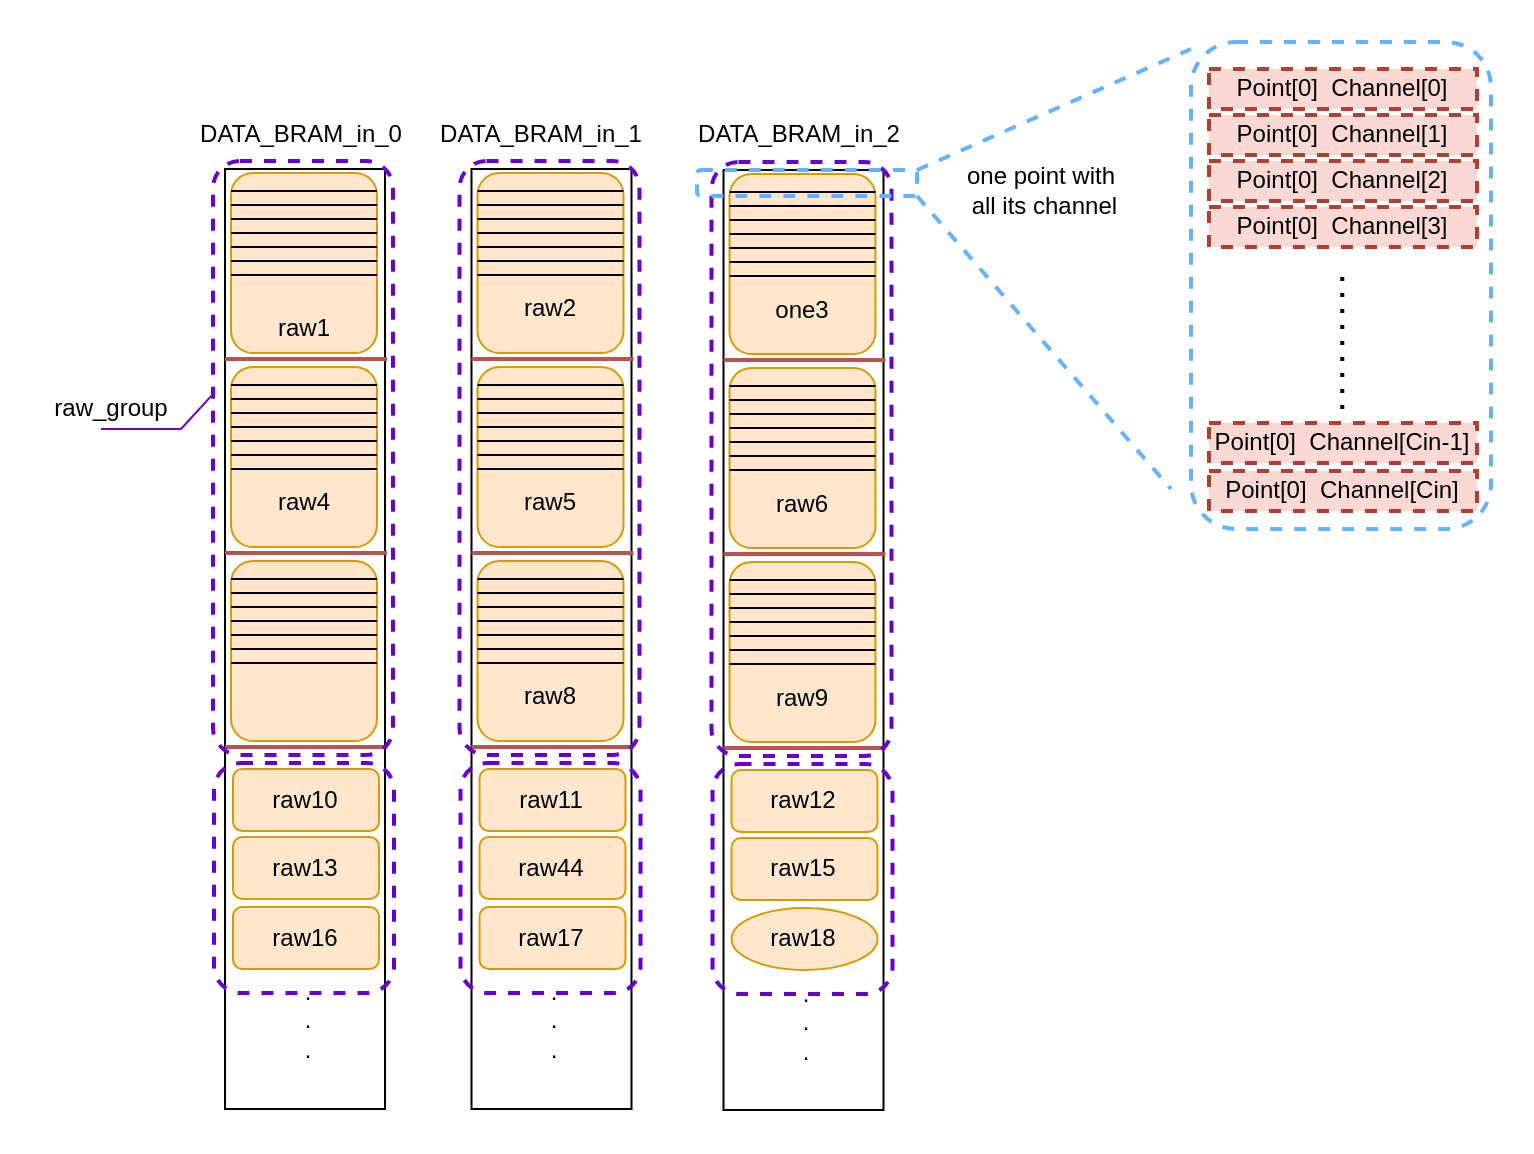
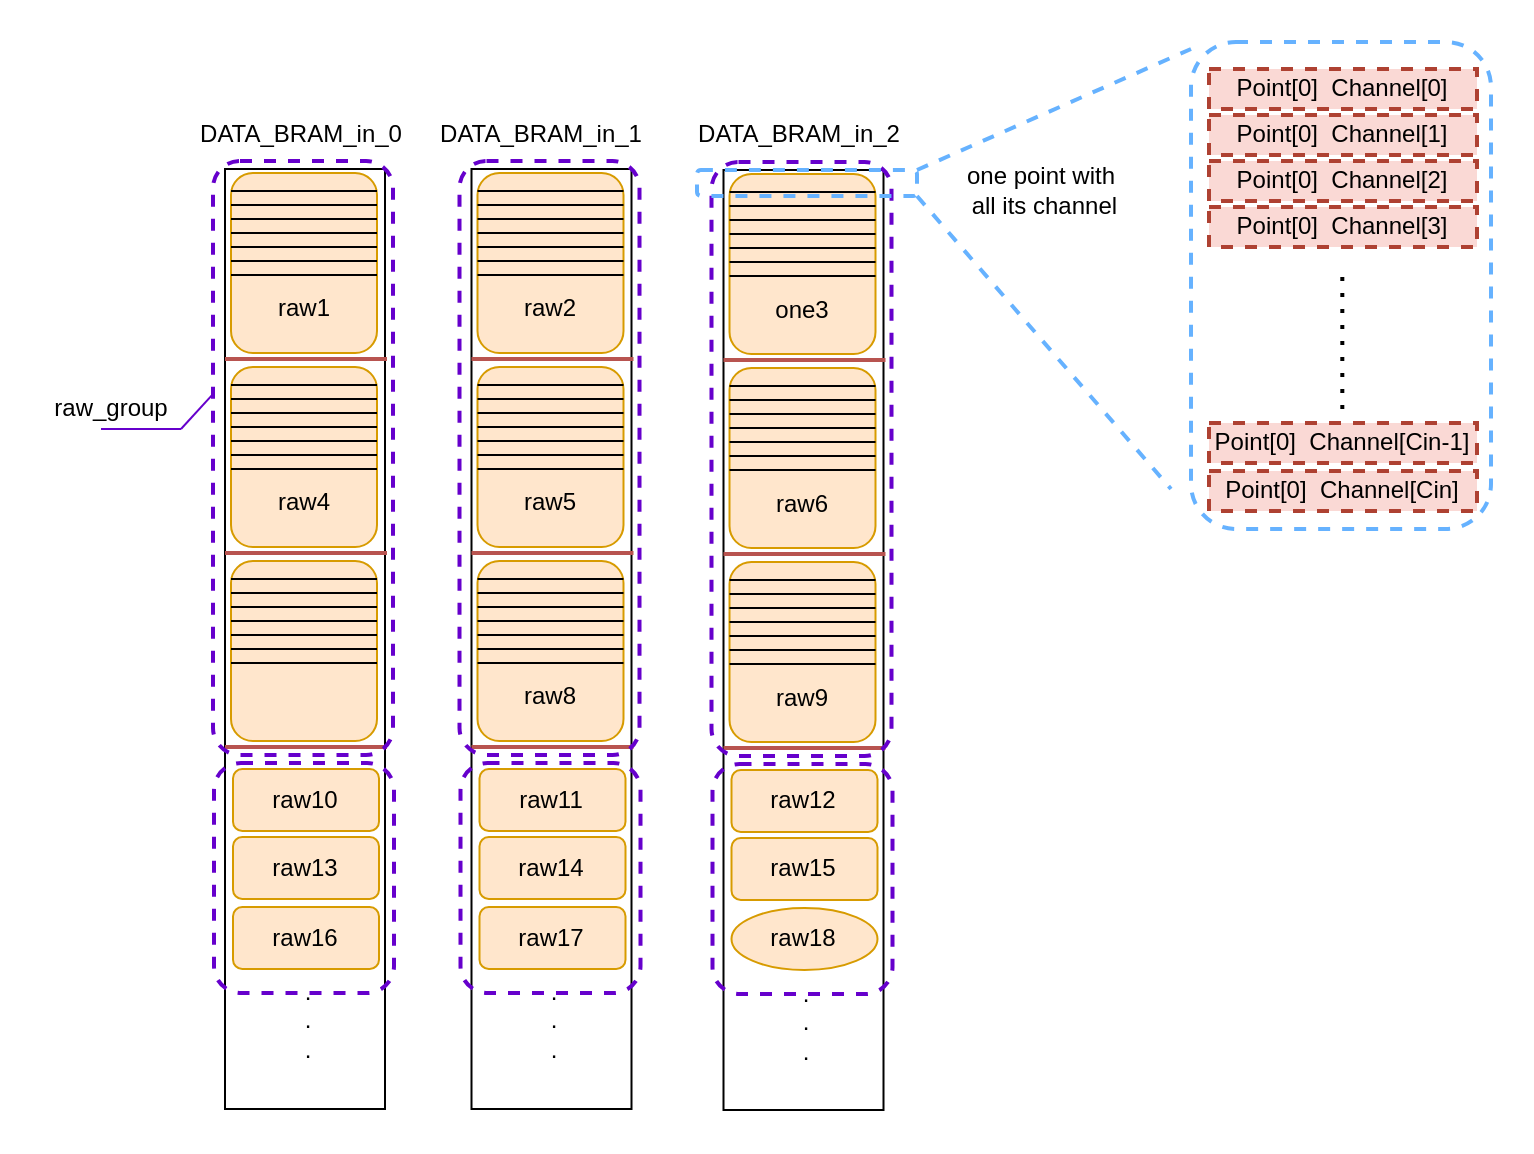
node "raw1": moved (304, 329) -> (304, 309)
node "raw44": label "raw44" -> "raw14"
